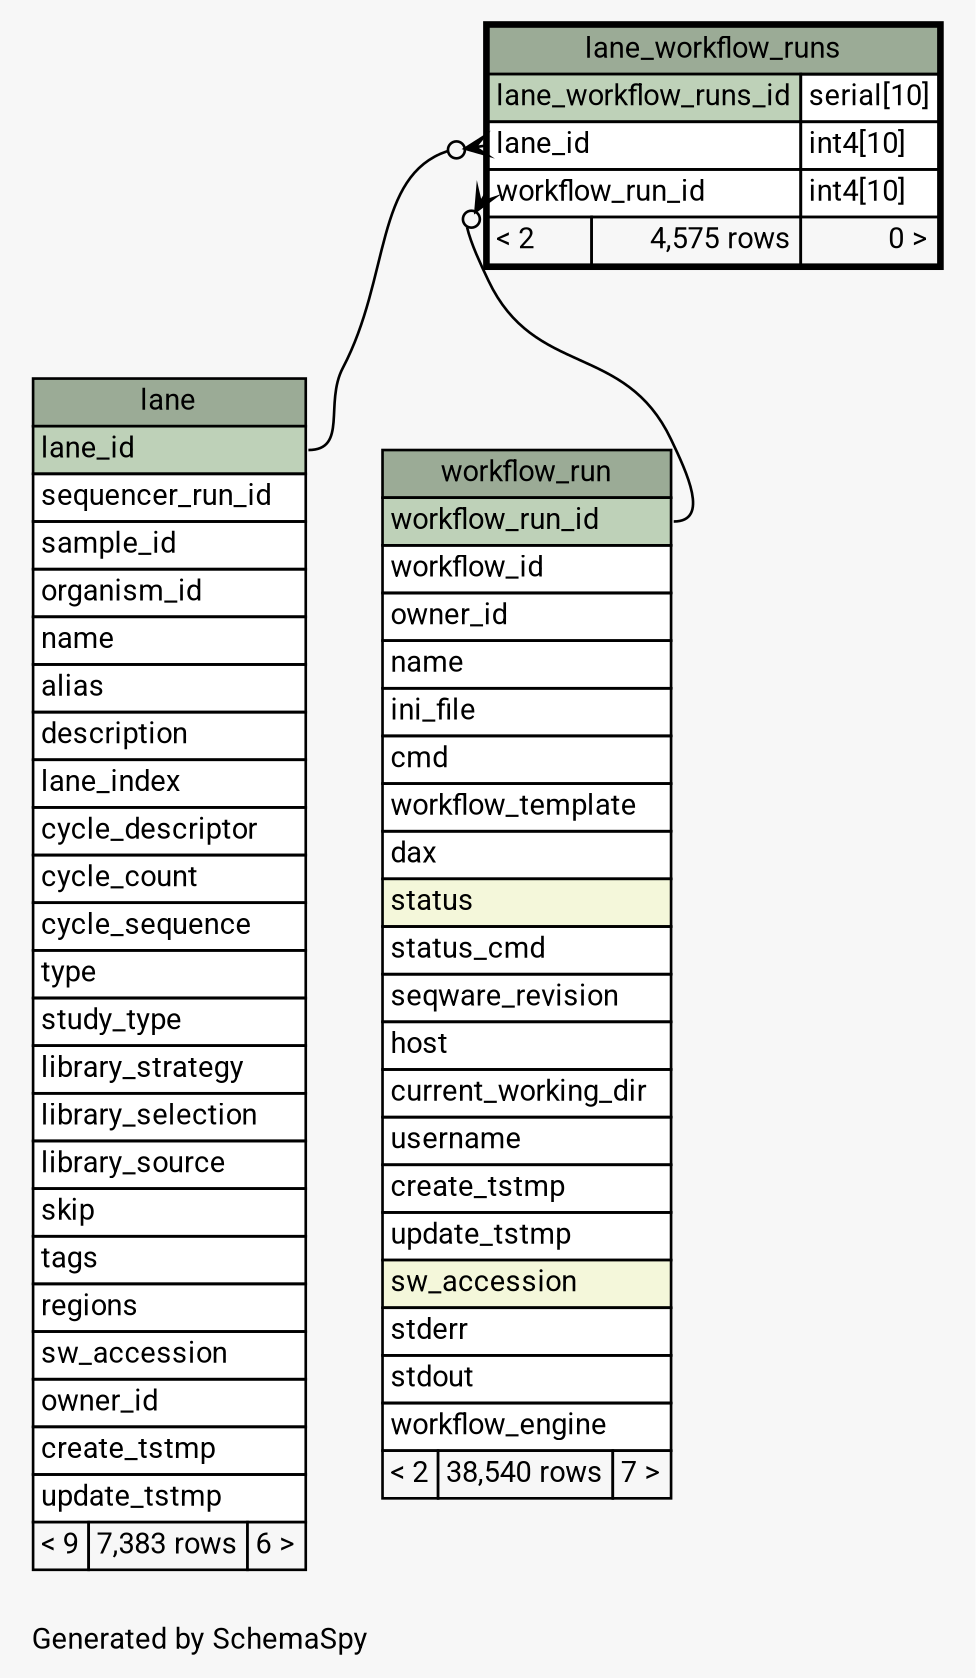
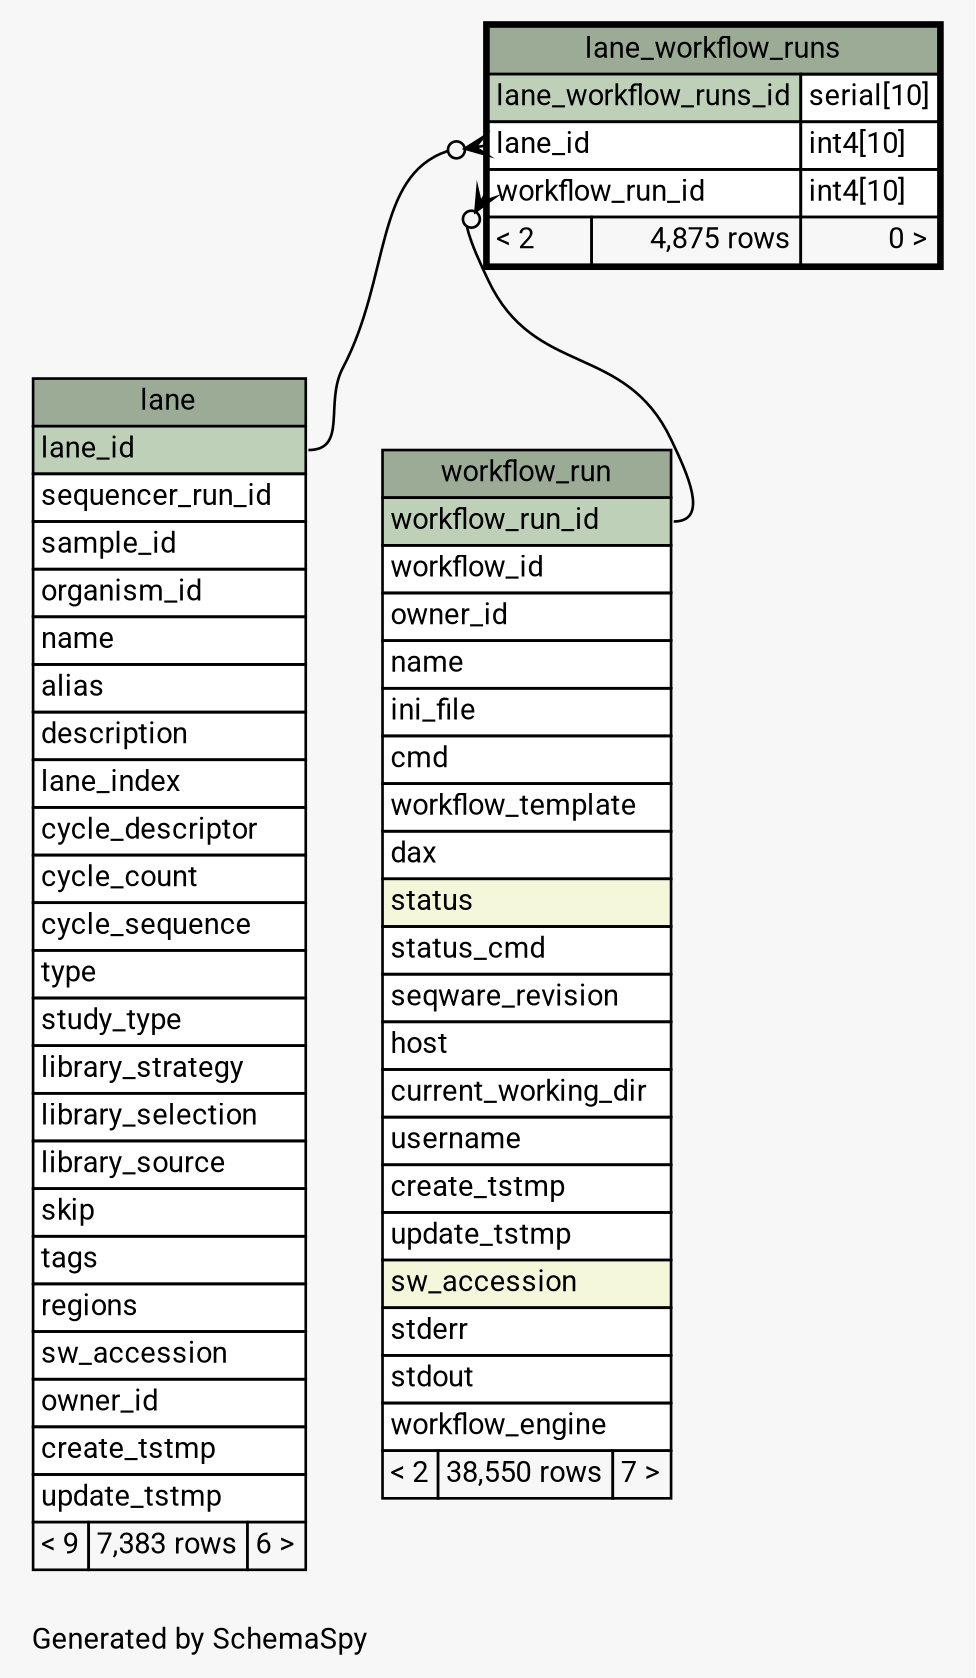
node "lane_workflow_runs": text "4,575 rows" -> "4,875 rows"
node "workflow_run": text "38,540 rows" -> "38,550 rows"
